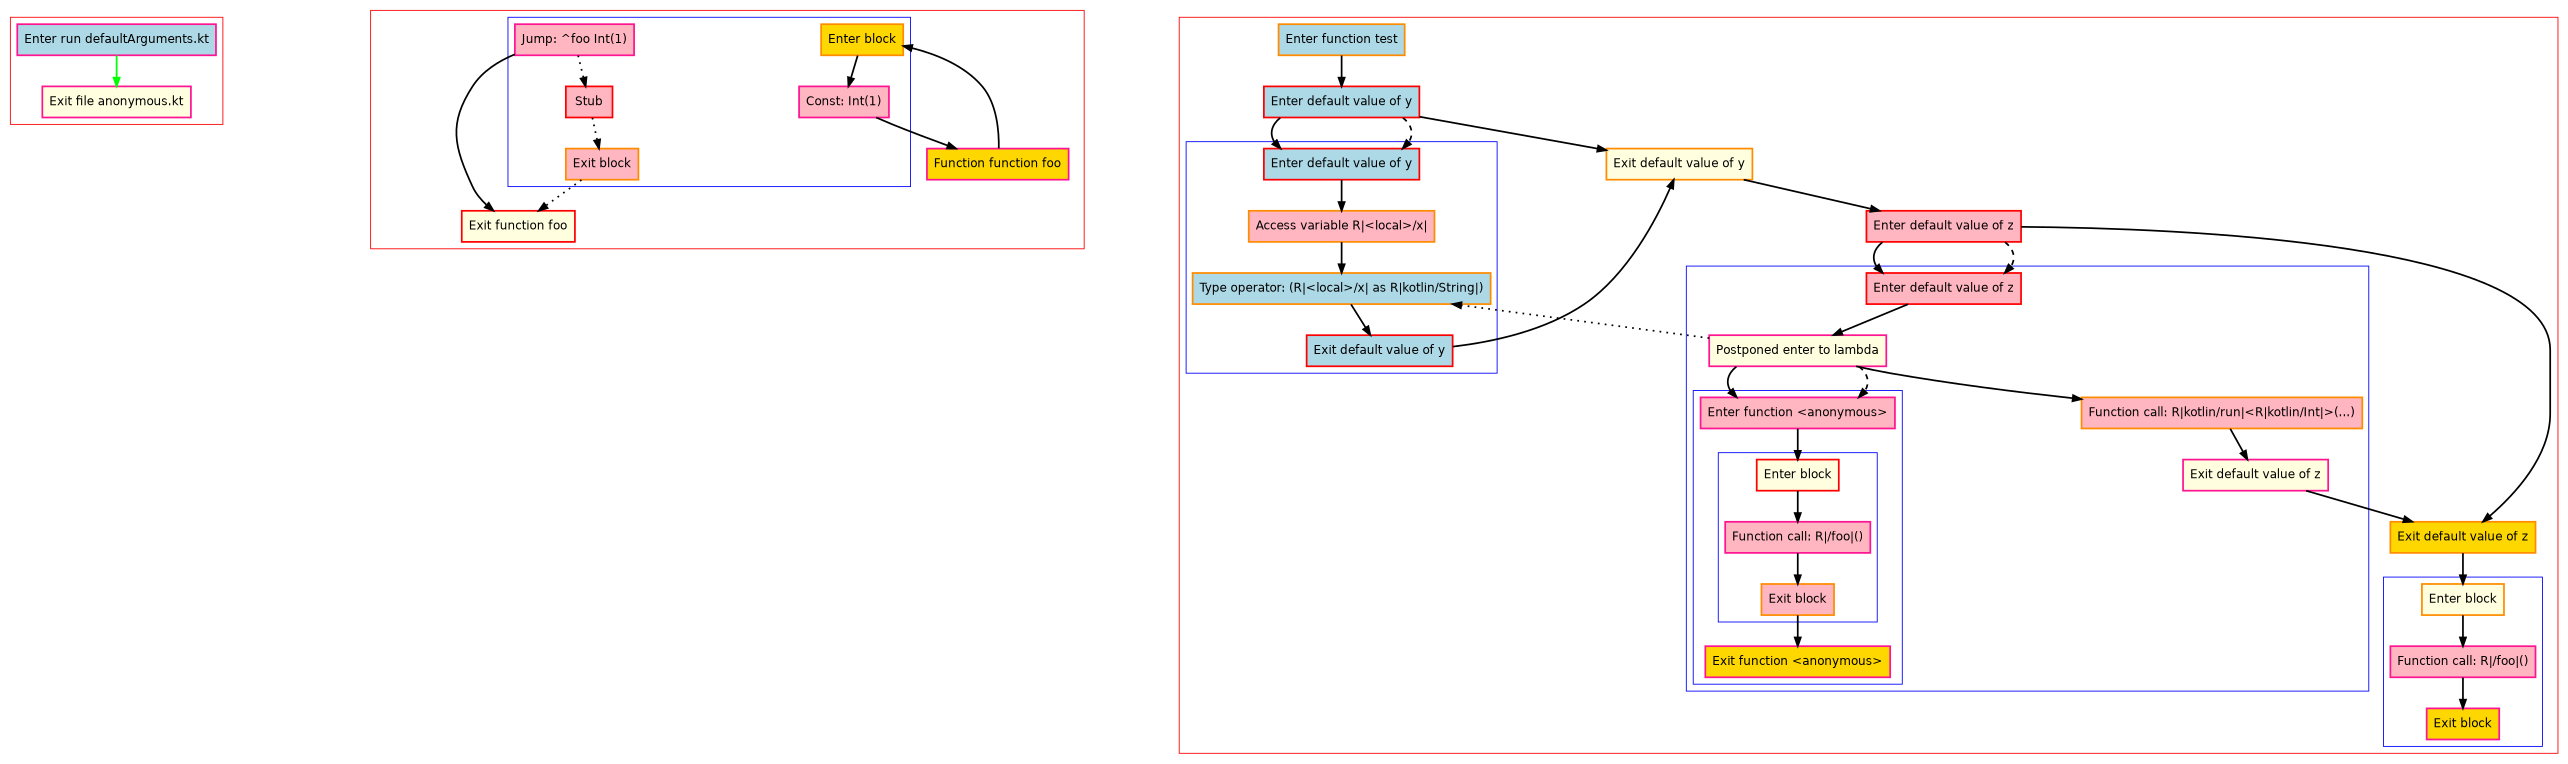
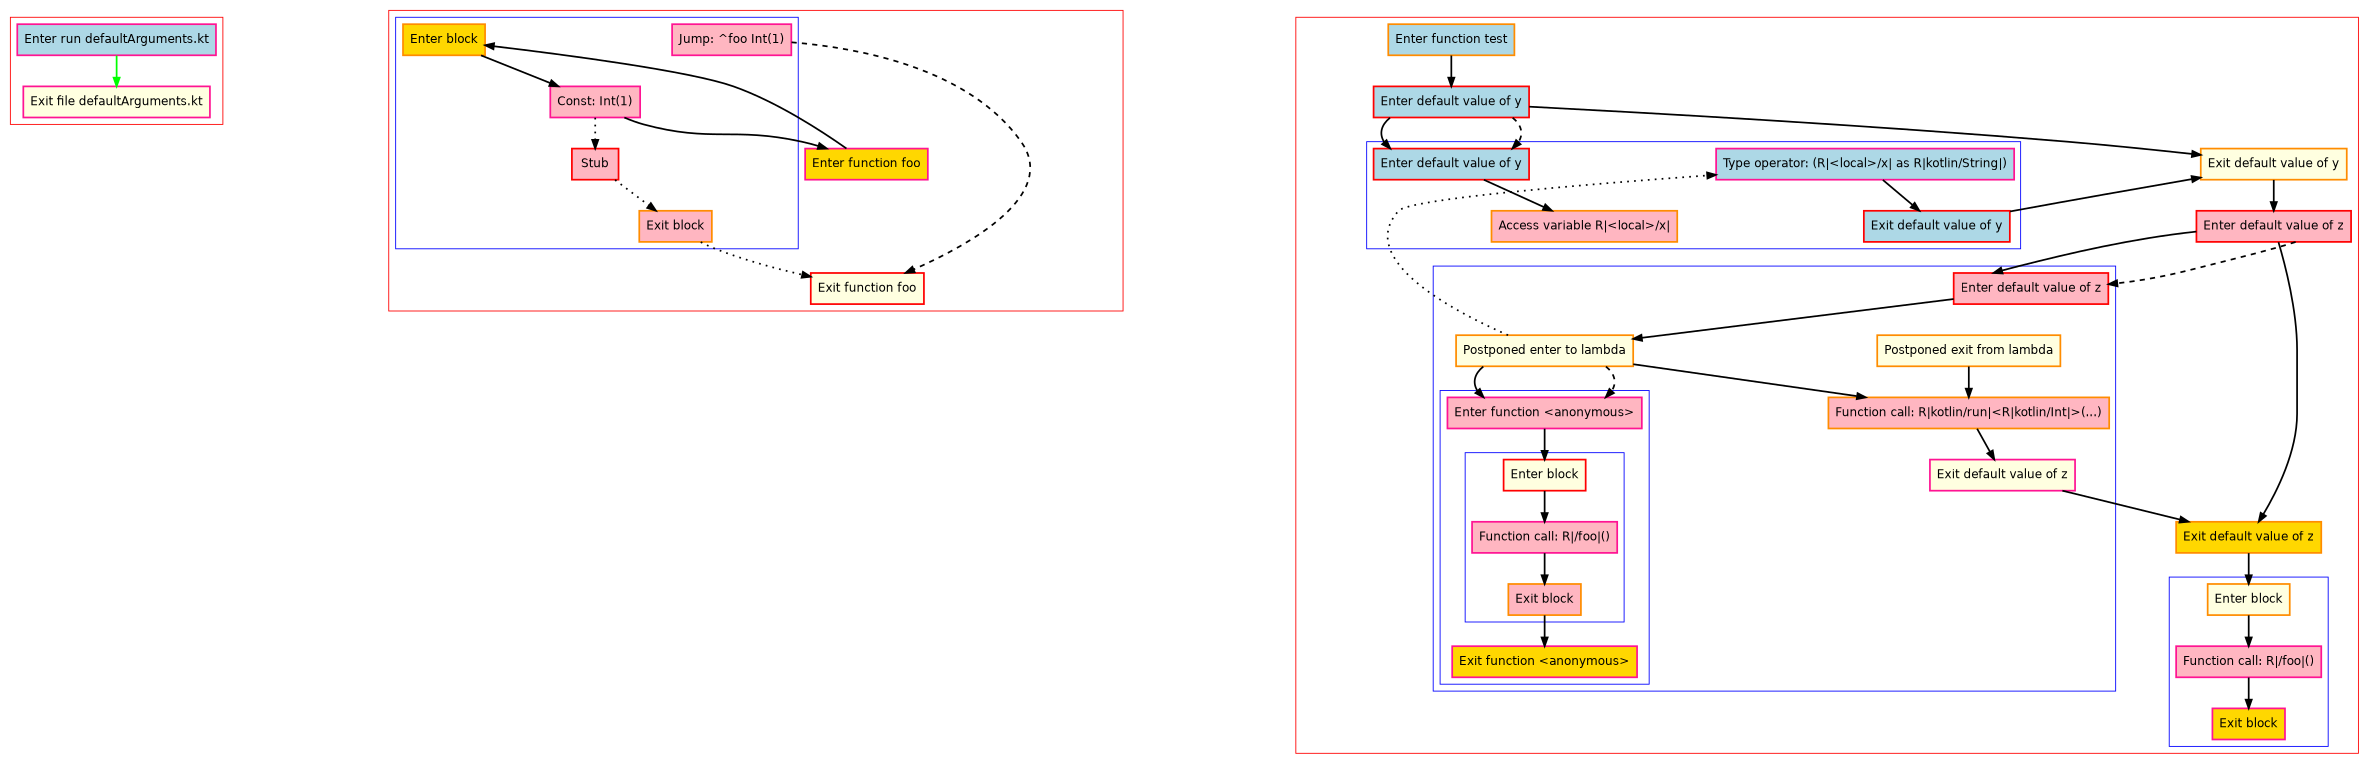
edge "Jump: ^foo Int(1)" -> "Stub": now "Const: Int(1)" -> "Stub"
node "Exit file anonymous.kt": label "Exit file anonymous.kt" -> "Exit file defaultArguments.kt"
edge "Jump: ^foo Int(1)" -> "Exit function foo": style solid -> dashed
node "Function function foo": label "Function function foo" -> "Enter function foo"
edge "Access variable R|<local>/x|" -> "Type operator: (R|<local>/x| as R|kotlin/String|)": removed
node "Type operator: (R|<local>/x| as R|kotlin/String|)": color darkorange -> deeppink
node "Postponed enter to lambda": color deeppink -> darkorange
node "Postponed exit from lambda": added
